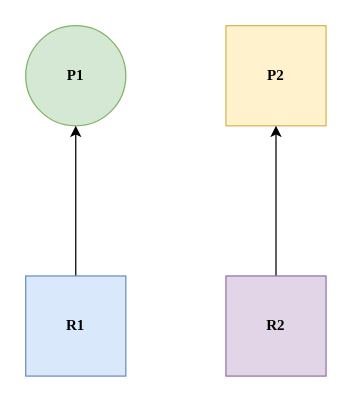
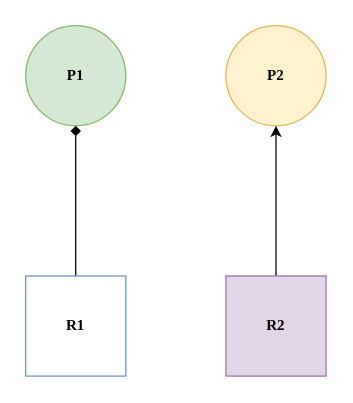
node "P2": shape rectangle -> ellipse
edge "R1" -> "P1": arrowhead classic -> diamond
node "R1": fillcolor #dae8fc -> #ffffff
